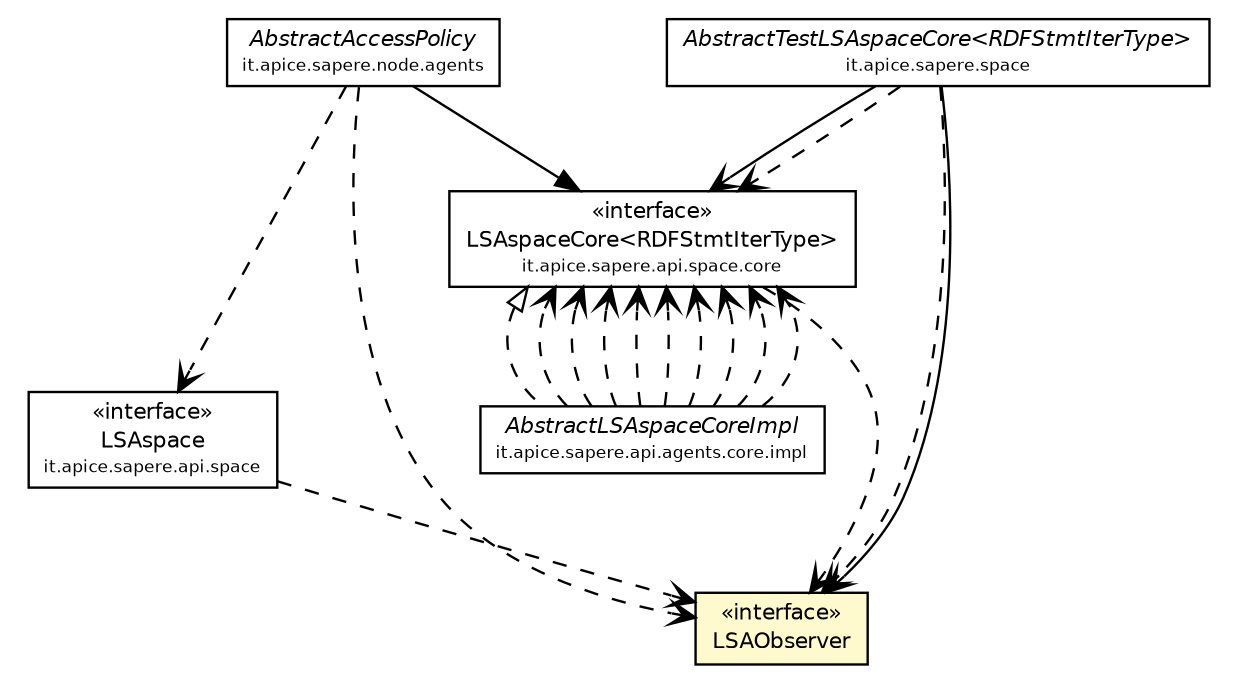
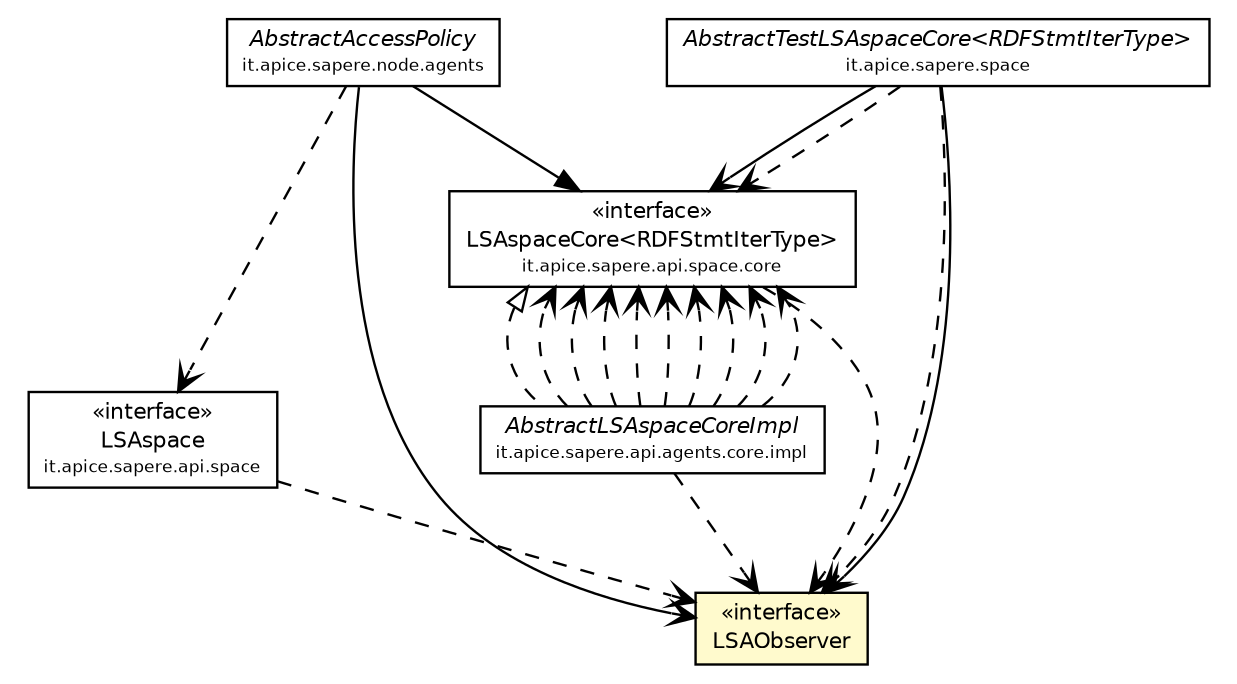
edge "AbstractAccessPolicy" -> "LSAObserver": style dashed -> solid
edge "AbstractLSAspaceCoreImpl" -> "LSAObserver": added
